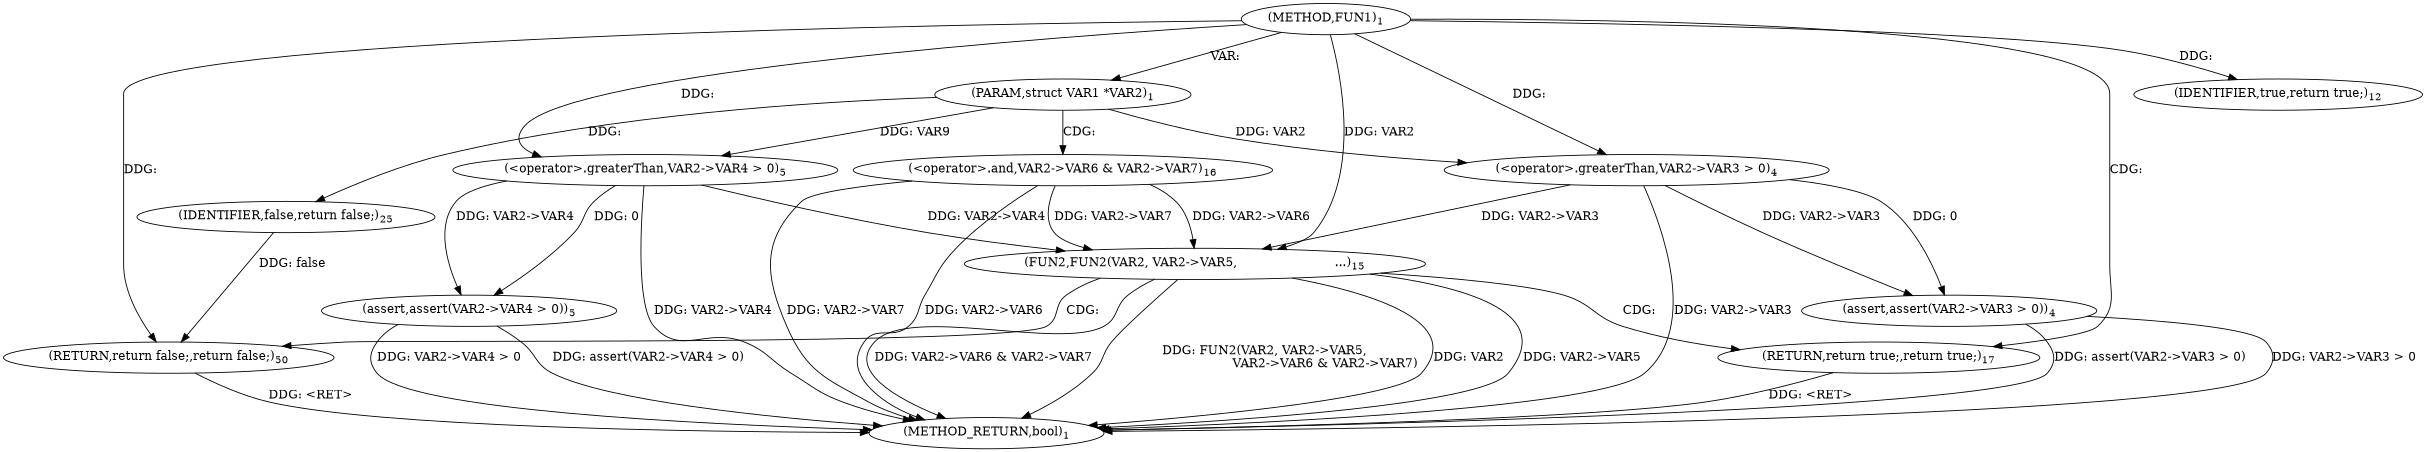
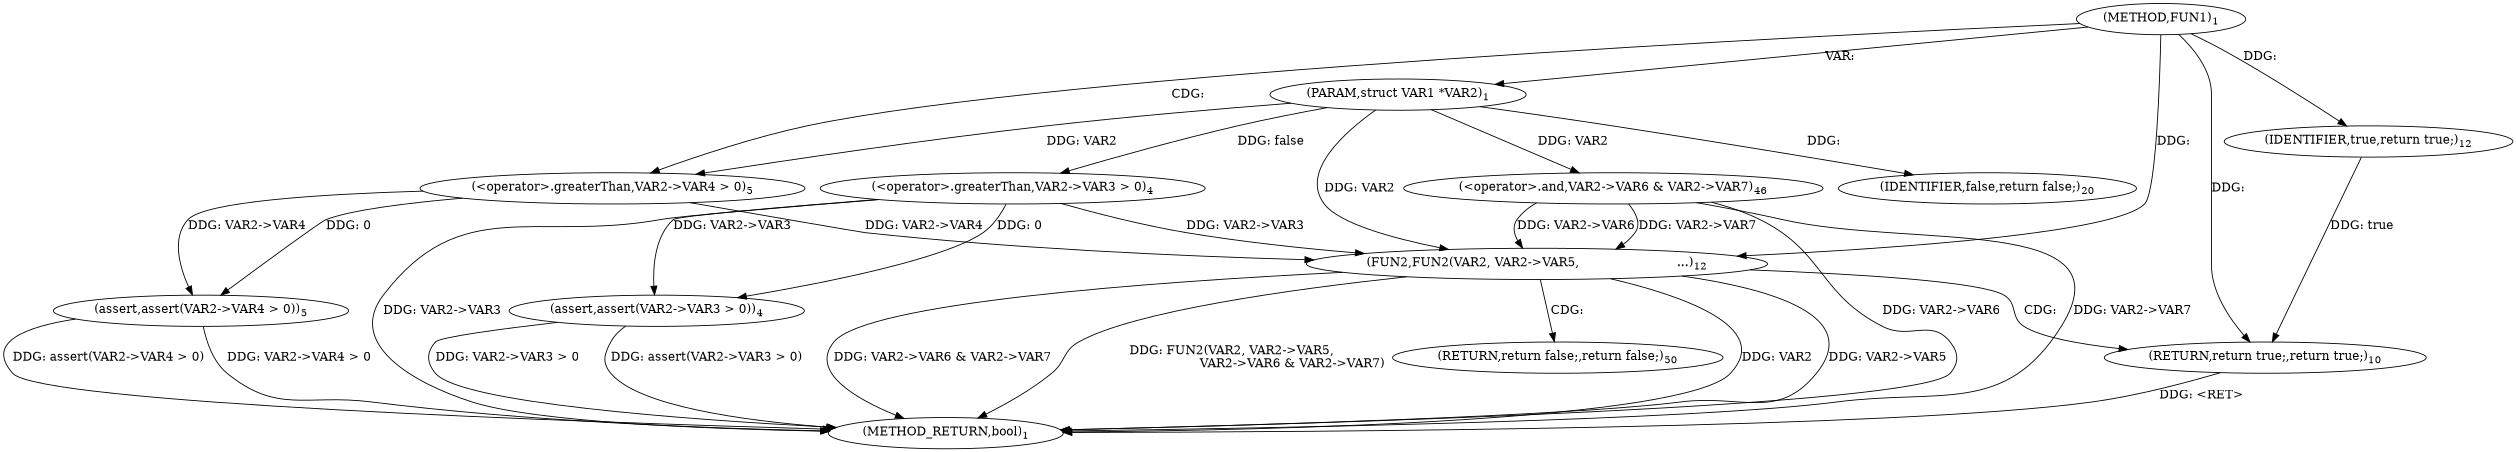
edge "(METHOD,FUN1)" -> "(RETURN,return false;,return false;)": removed, label "DDG:"
edge "(METHOD,FUN1)" -> "(<operator>.greaterThan,VAR2->VAR3 > 0)": removed, label "DDG:"
edge "(METHOD,FUN1)" -> "(<operator>.greaterThan,VAR2->VAR4 > 0)": label "DDG: " -> "CDG: "
edge "(PARAM,struct VAR1 *VAR2)" -> "(<operator>.greaterThan,VAR2->VAR4 > 0)": label "DDG: VAR9" -> "DDG: VAR2"
edge "(PARAM,struct VAR1 *VAR2)" -> "(<operator>.and,VAR2->VAR6 & VAR2->VAR7)": label "CDG: " -> "DDG: VAR2"
edge "(PARAM,struct VAR1 *VAR2)" -> "(<operator>.greaterThan,VAR2->VAR3 > 0)": label "DDG: VAR2" -> "DDG: false"
edge "(METHOD,FUN1)" -> "(FUN2,FUN2(VAR2, VAR2->VAR5,                         ...)": label "DDG: VAR2" -> "DDG: "
node "(<operator>.and,VAR2->VAR6 & VAR2->VAR7)": text "16" -> "46"
edge "(METHOD,FUN1)" -> "(RETURN,return true;,return true;)": label "CDG: " -> "DDG: "
edge "(PARAM,struct VAR1 *VAR2)" -> "(FUN2,FUN2(VAR2, VAR2->VAR5,                         ...)": added, label "DDG: VAR2"
node "(IDENTIFIER,false,return false;)": text "25" -> "20"
edge "(IDENTIFIER,true,return true;)" -> "(RETURN,return true;,return true;)": added, label "DDG: true"
node "(FUN2,FUN2(VAR2, VAR2->VAR5,                         ...)": text "15" -> "12"
edge "(IDENTIFIER,false,return false;)" -> "(RETURN,return false;,return false;)": removed, label "DDG: false"
edge "(<operator>.greaterThan,VAR2->VAR4 > 0)" -> "(METHOD_RETURN,bool)": removed, label "DDG: VAR2->VAR4"
node "(RETURN,return true;,return true;)": text "17" -> "10"
edge "(RETURN,return false;,return false;)" -> "(METHOD_RETURN,bool)": removed, label "DDG: <RET>"
